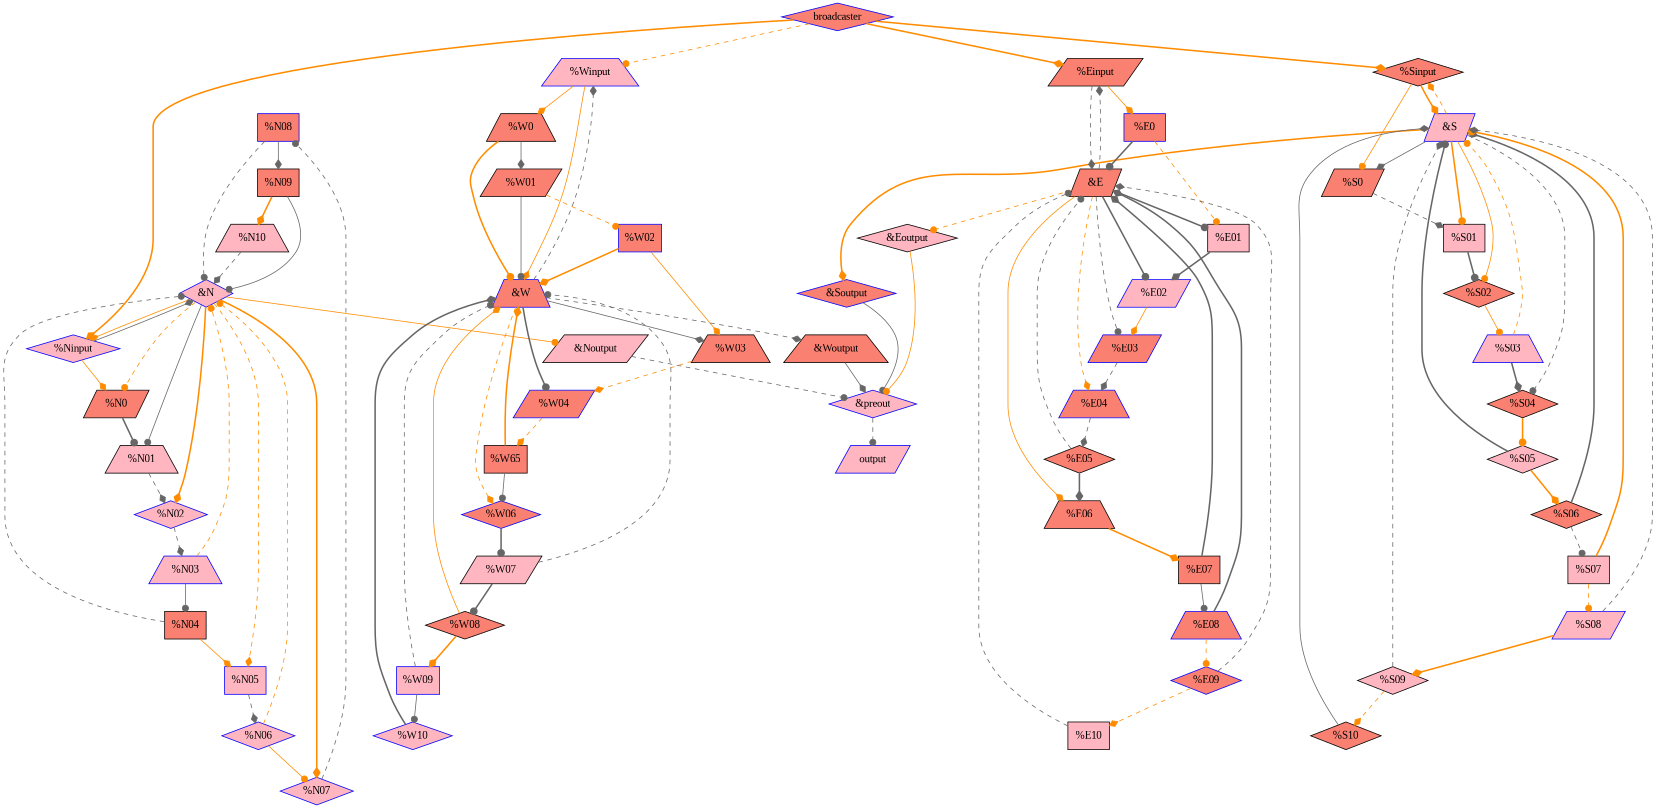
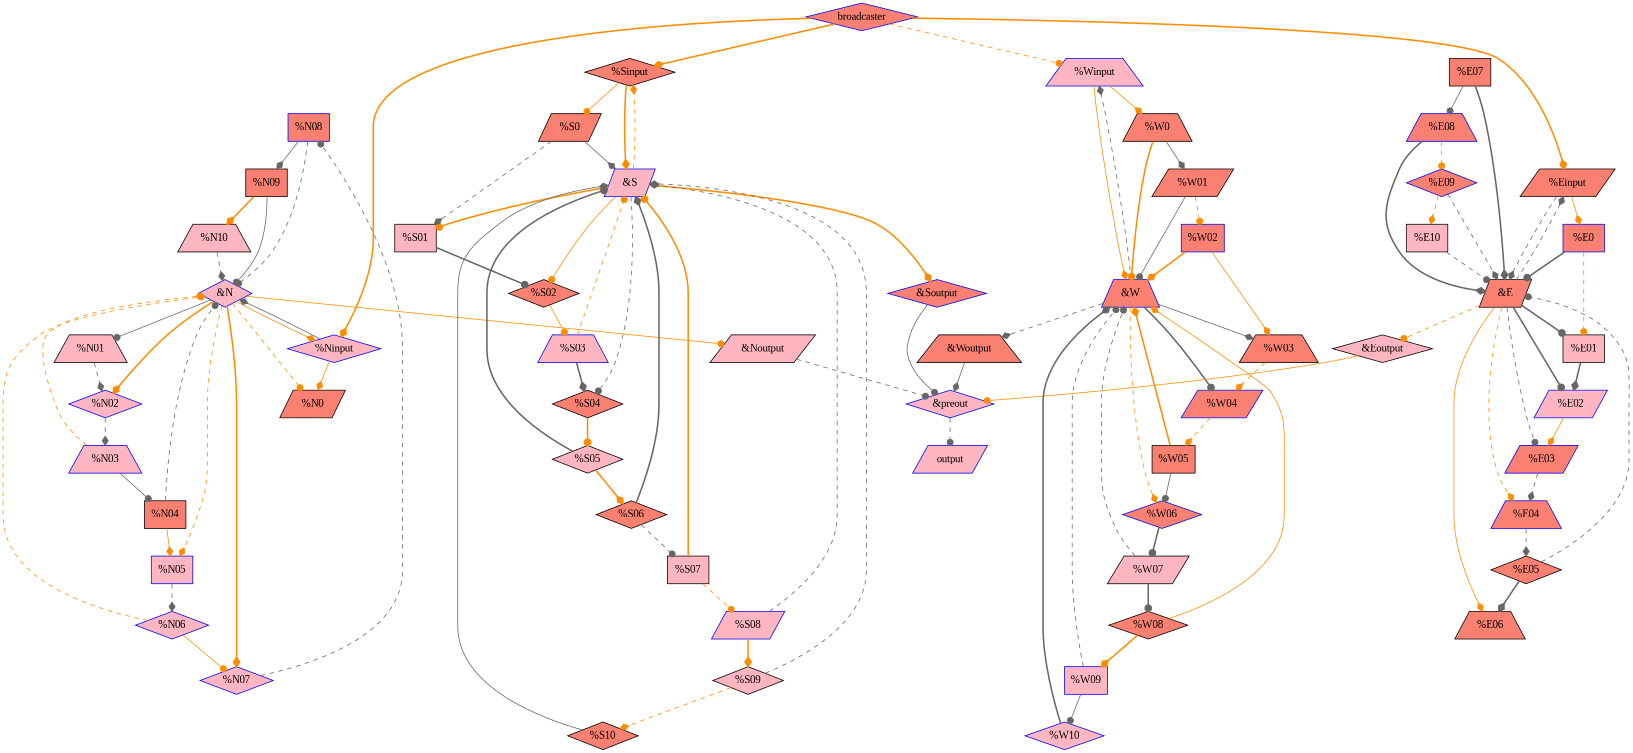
edge "&S" -> "%S0": reversed
edge "%N0" -> "%N01": removed
node "%W65": label "%W65" -> "%W05"
edge "%E06" -> "%E07": removed
